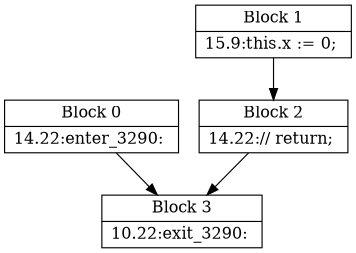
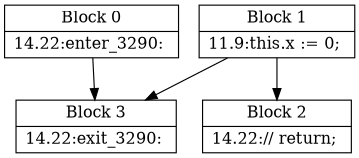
node "Block 1": text "15.9:this.x := 0;" -> "11.9:this.x := 0;"
edge "Block 2" -> "Block 3": now "Block 1" -> "Block 3"
node "Block 3": text "10.22:exit_3290:" -> "14.22:exit_3290:"
